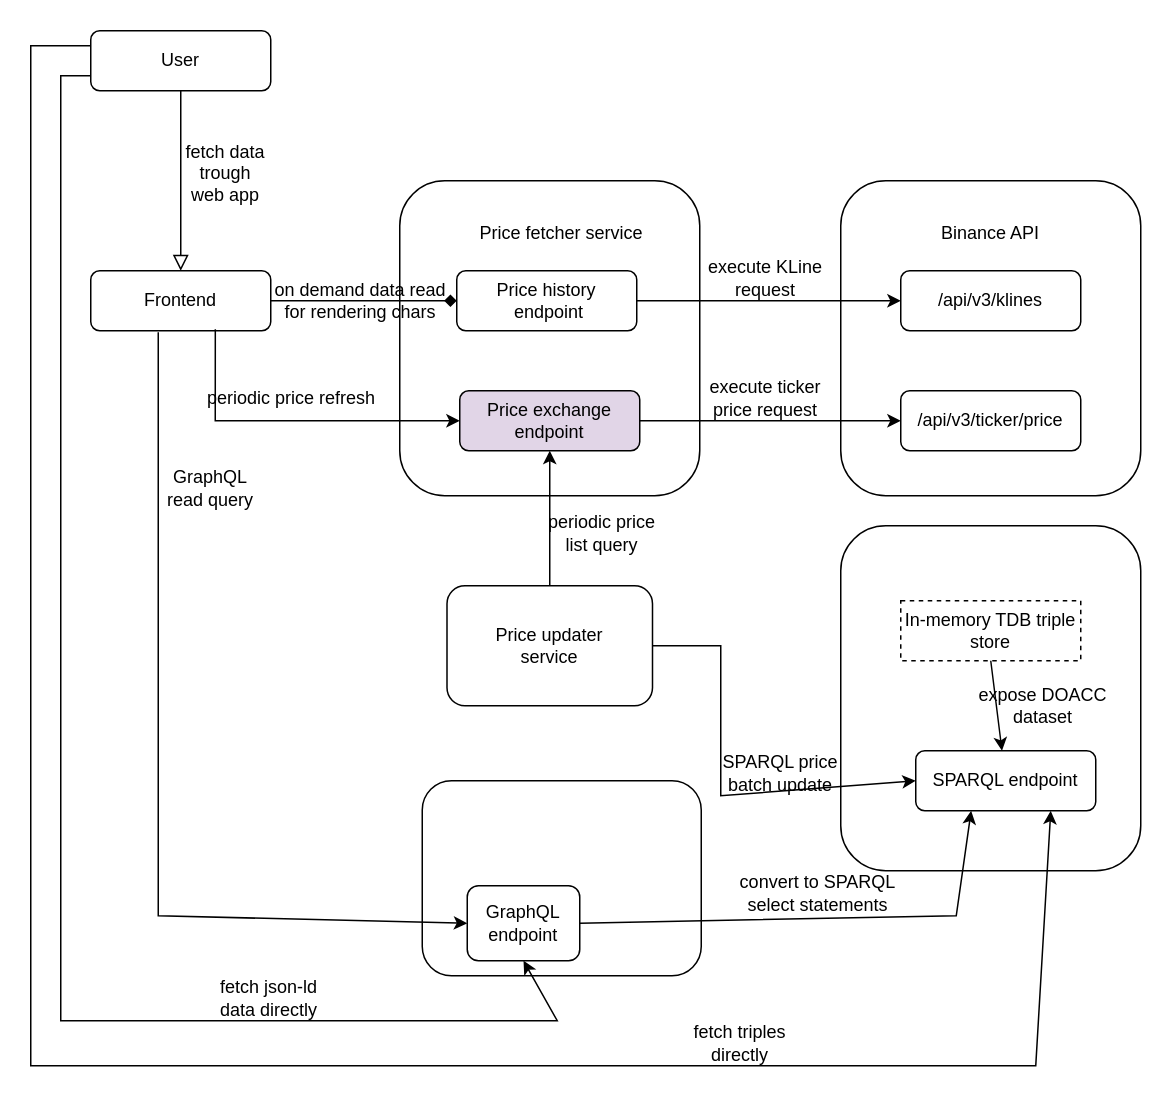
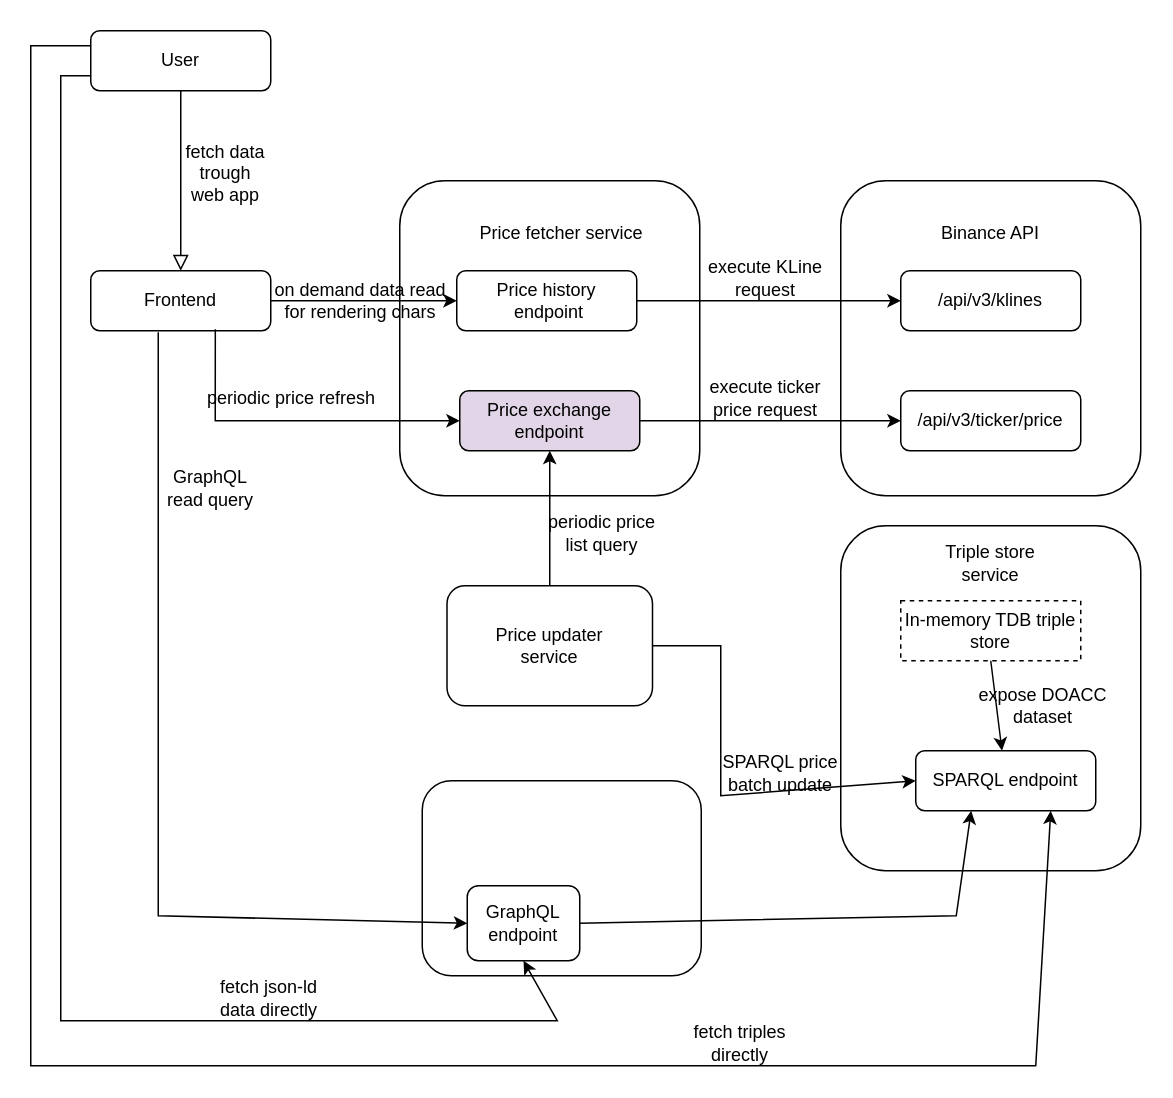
edge "Frontend" -> "Price history endpoint": arrowhead diamond -> classic
node "Triple store service": added
node "convert to SPARQL select statements": removed
